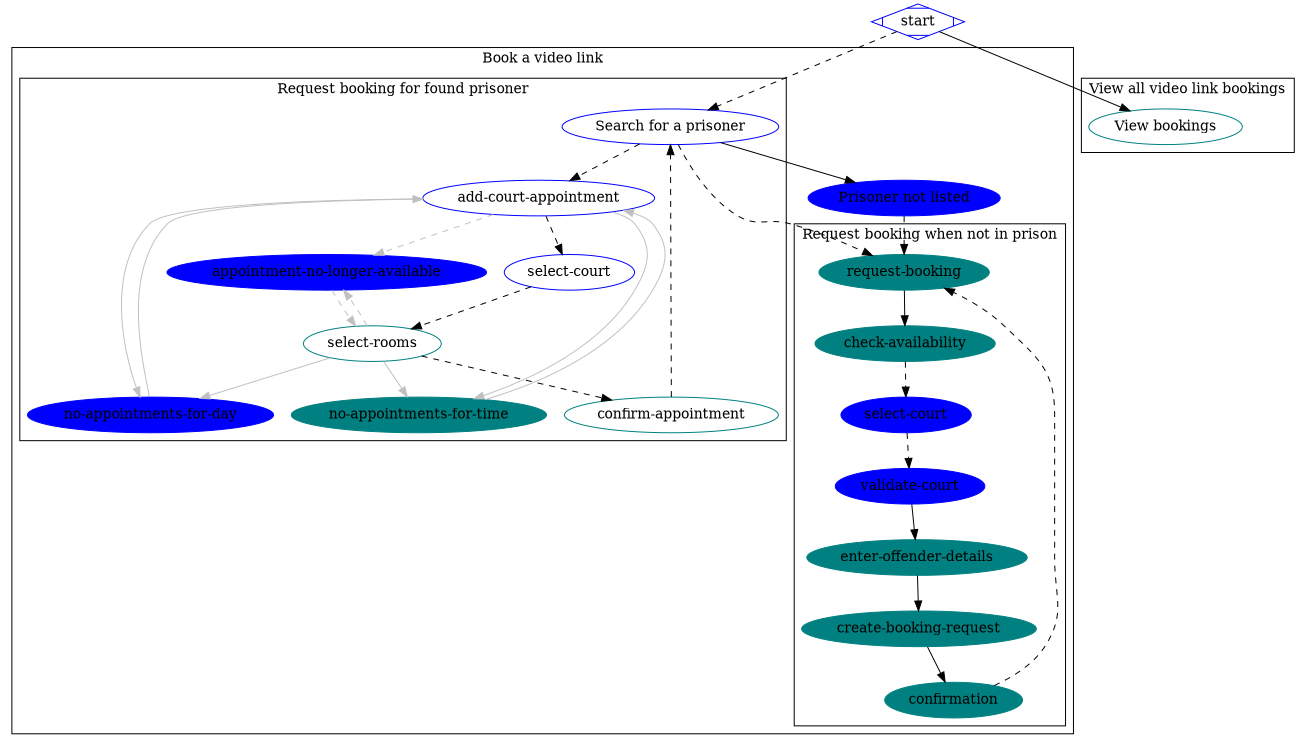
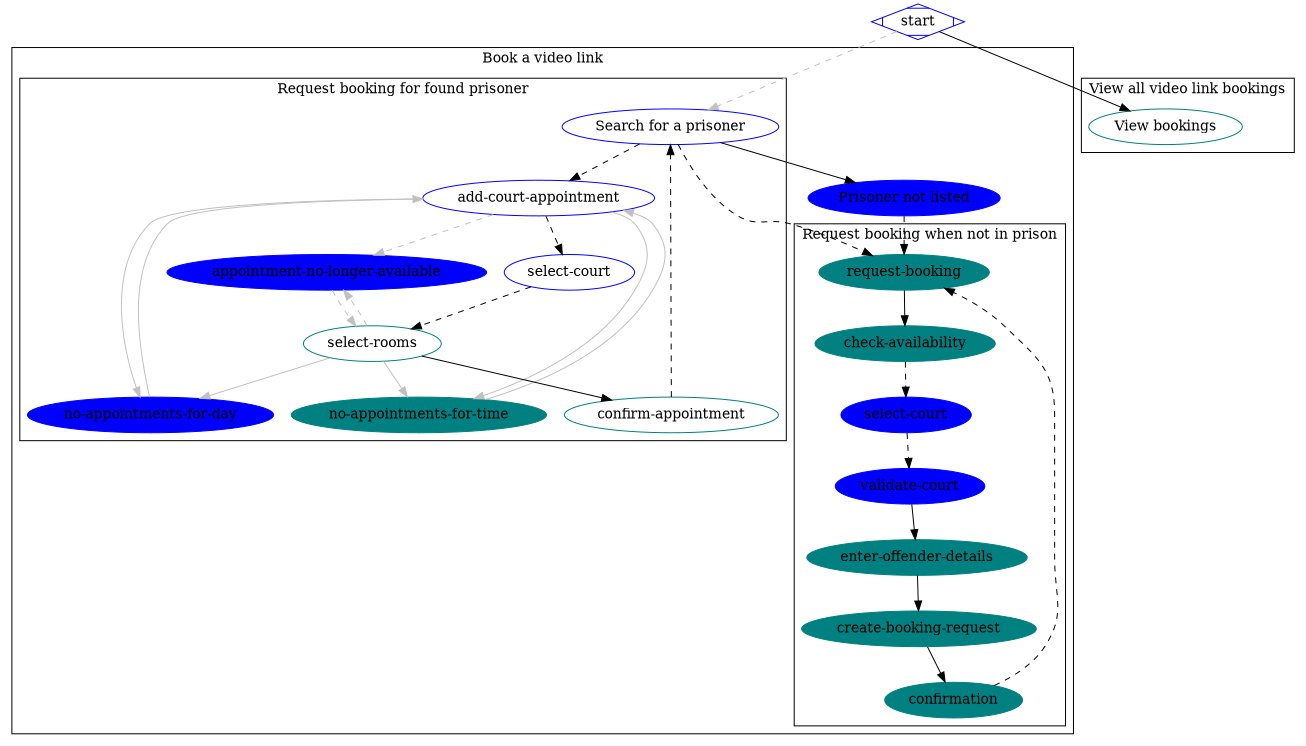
edge "start" -> "Search for a prisoner": color black -> grey
edge "select-rooms" -> "confirm-appointment": style dashed -> solid
